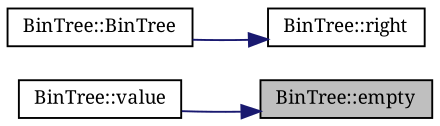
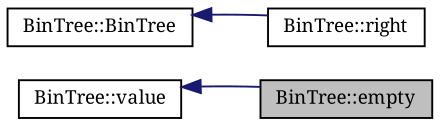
edge "BinTree::BinTree" -> "BinTree::right": reversed
edge "BinTree::value" -> "BinTree::empty": reversed
